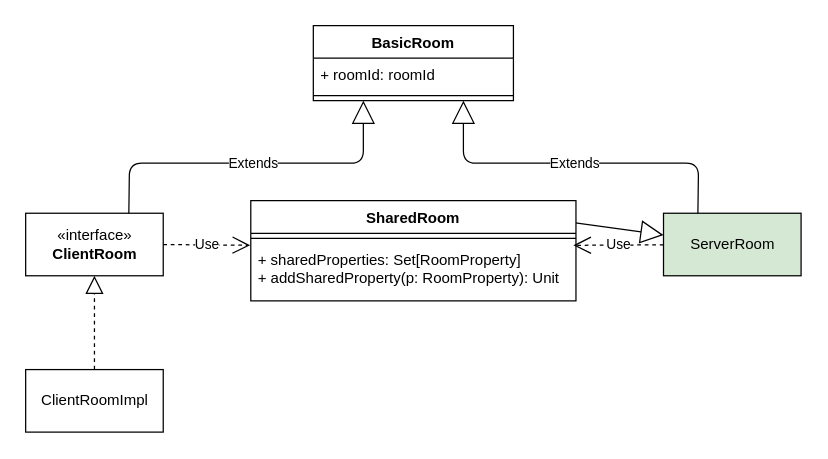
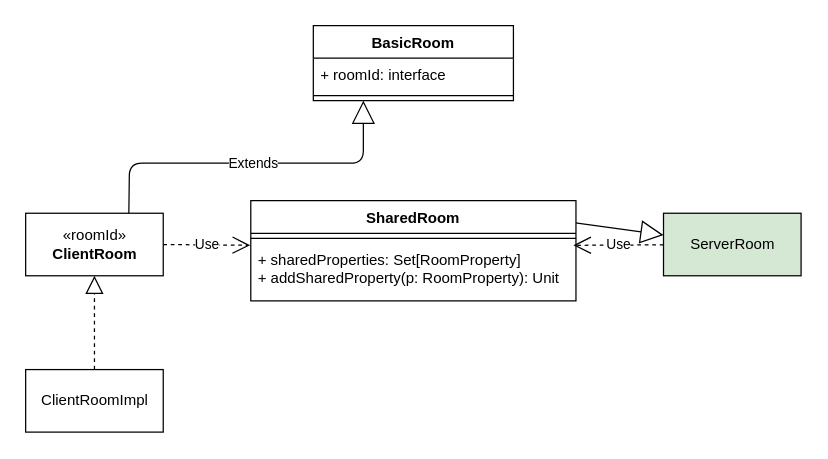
node "+ roomId: roomId": label "+ roomId: roomId" -> "+ roomId: interface"
edge "ServerRoom" -> "BasicRoom": removed, label "Extends"
node "«interface» ClientRoom": label "«interface» ClientRoom" -> "«roomId» ClientRoom"
